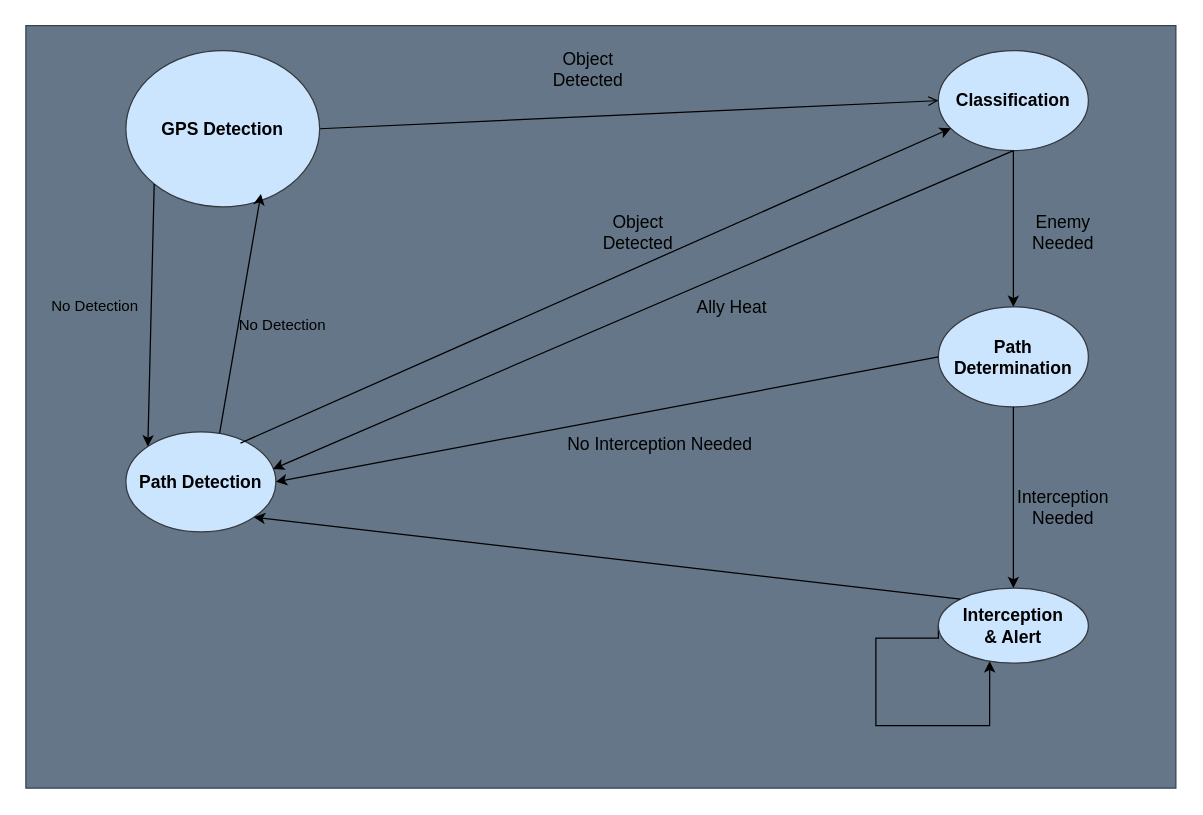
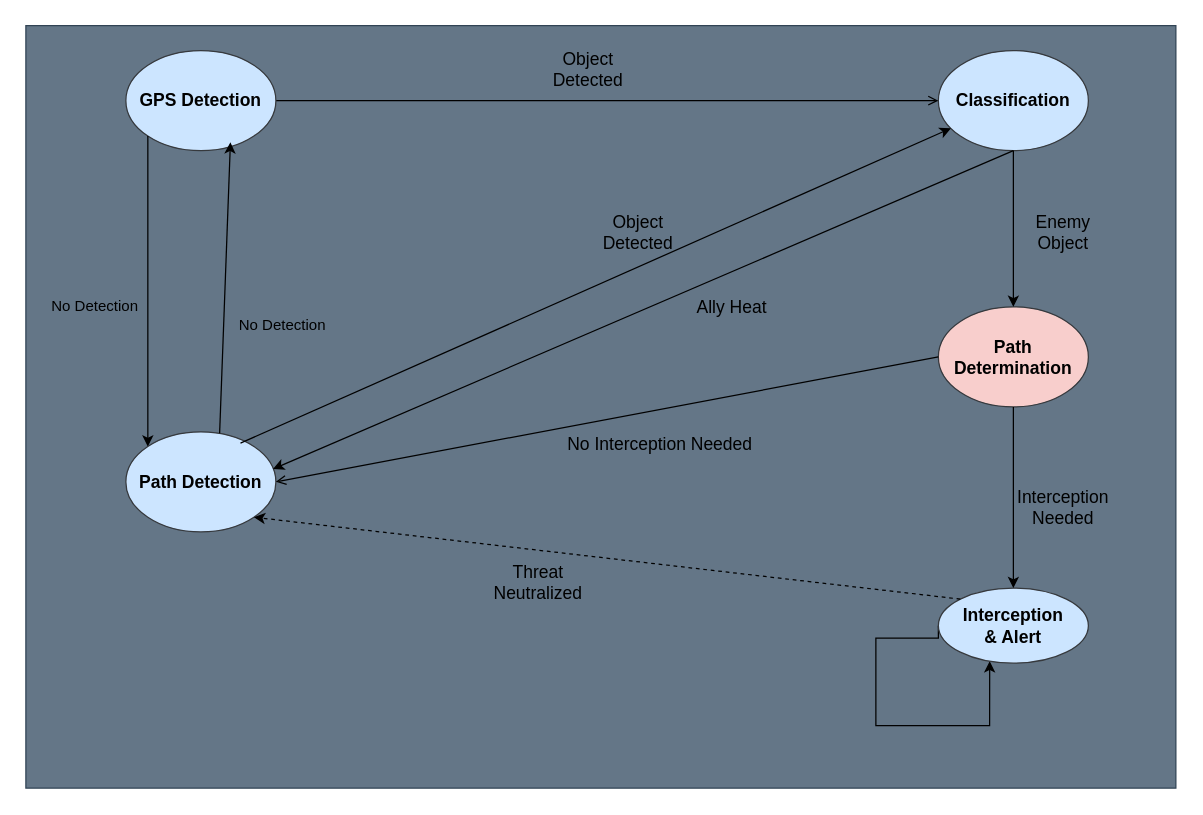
node "GPS Detection": size 194x156 -> 150x100
node "Enemy Needed": label "Enemy Needed" -> "Enemy Object"
node "Path Determination": fillcolor #cce5ff -> #f8cecc
edge "Path Determination" -> "Path Detection": arrowhead classic -> open
edge "Interception & Alert" -> "Path Detection": style solid -> dashed
node "Threat Neutralized": added
